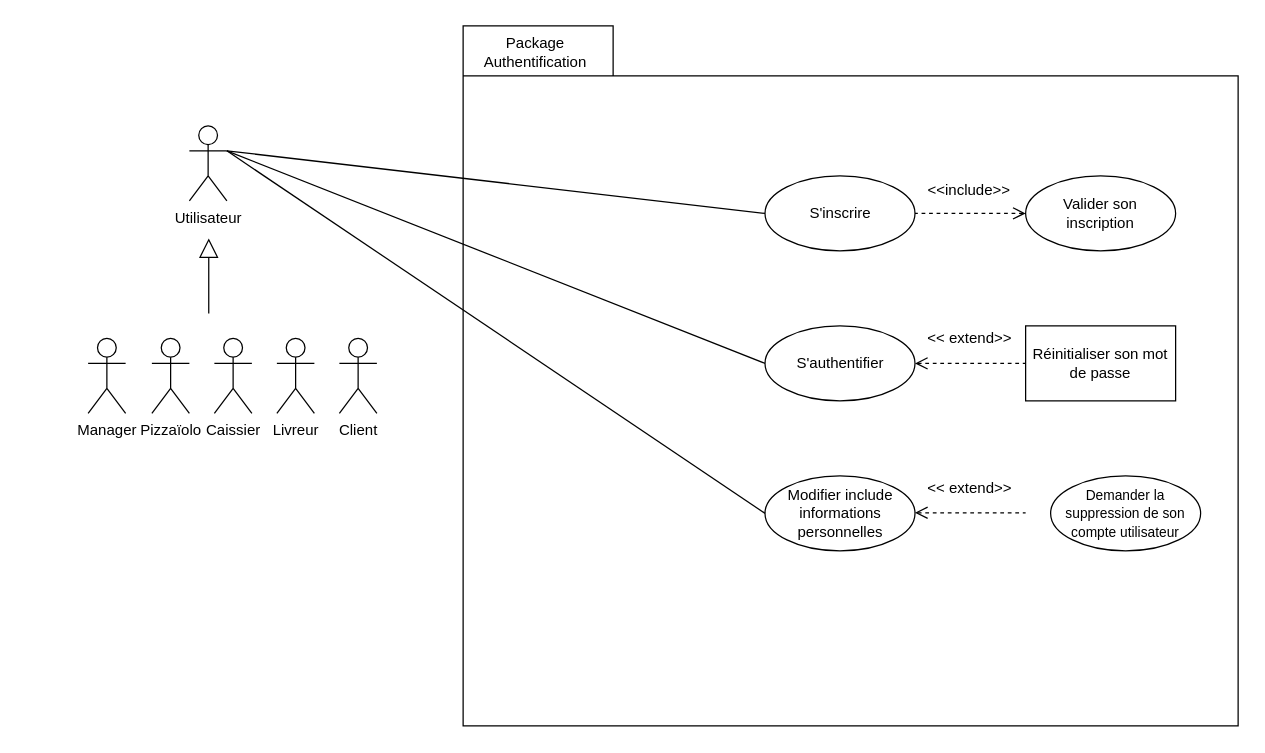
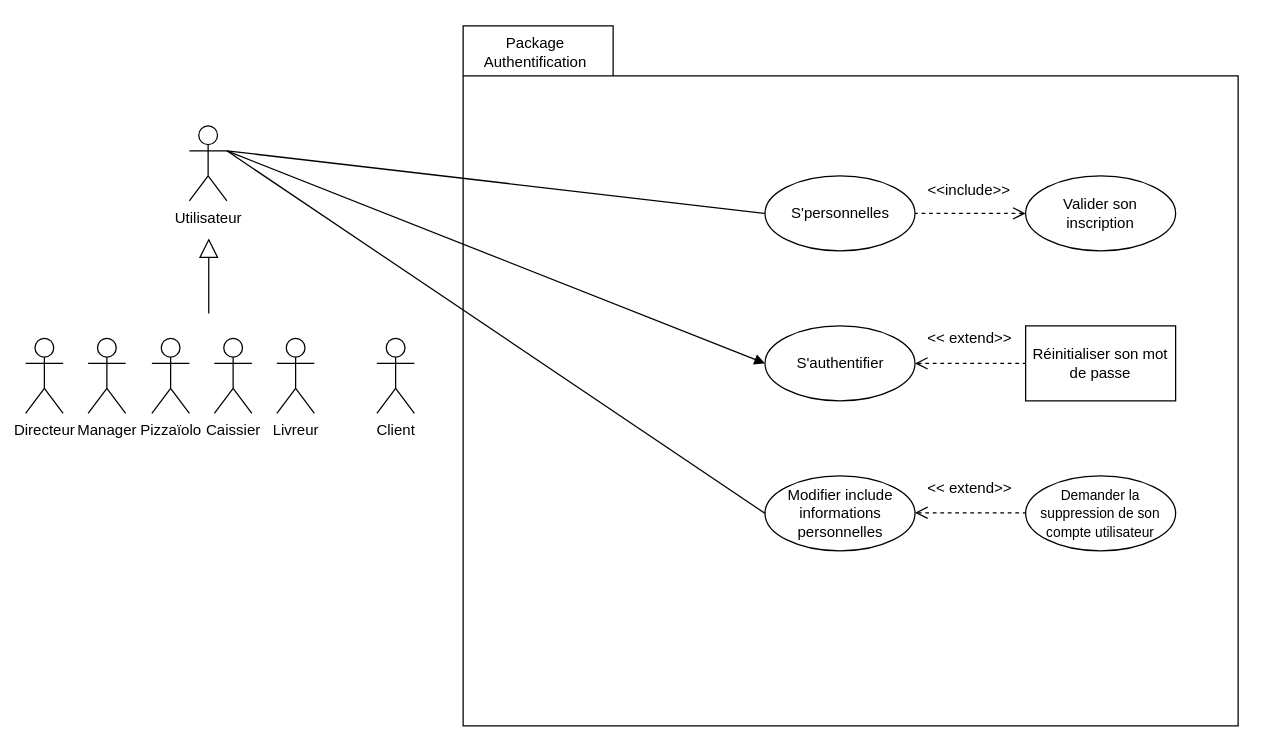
node "S'inscrire": label "S'inscrire" -> "S'personnelles"
edge "Utilisateur" -- "S'authentifier": arrowhead none -> block
node "Directeur": added
node "Client": moved (358, 376) -> (396, 376)
node "Demander la suppression de son compte utilisateur": moved (1126, 513) -> (1101, 513)
